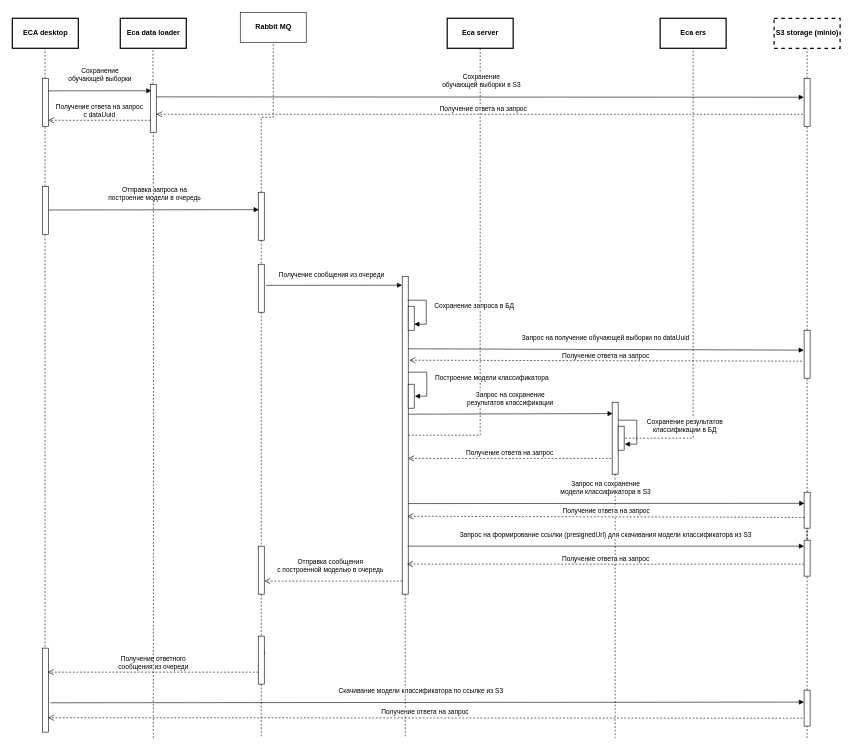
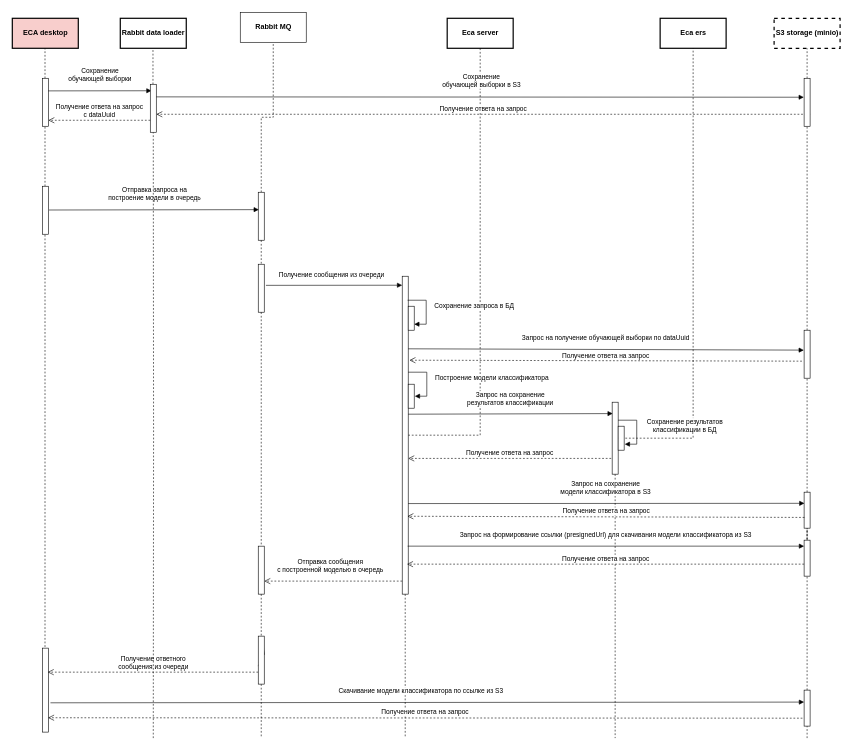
node "ECA desktop": fillcolor #ffffff -> #f8cecc
node "Eca data loader": label "Eca data loader" -> "Rabbit data loader"
